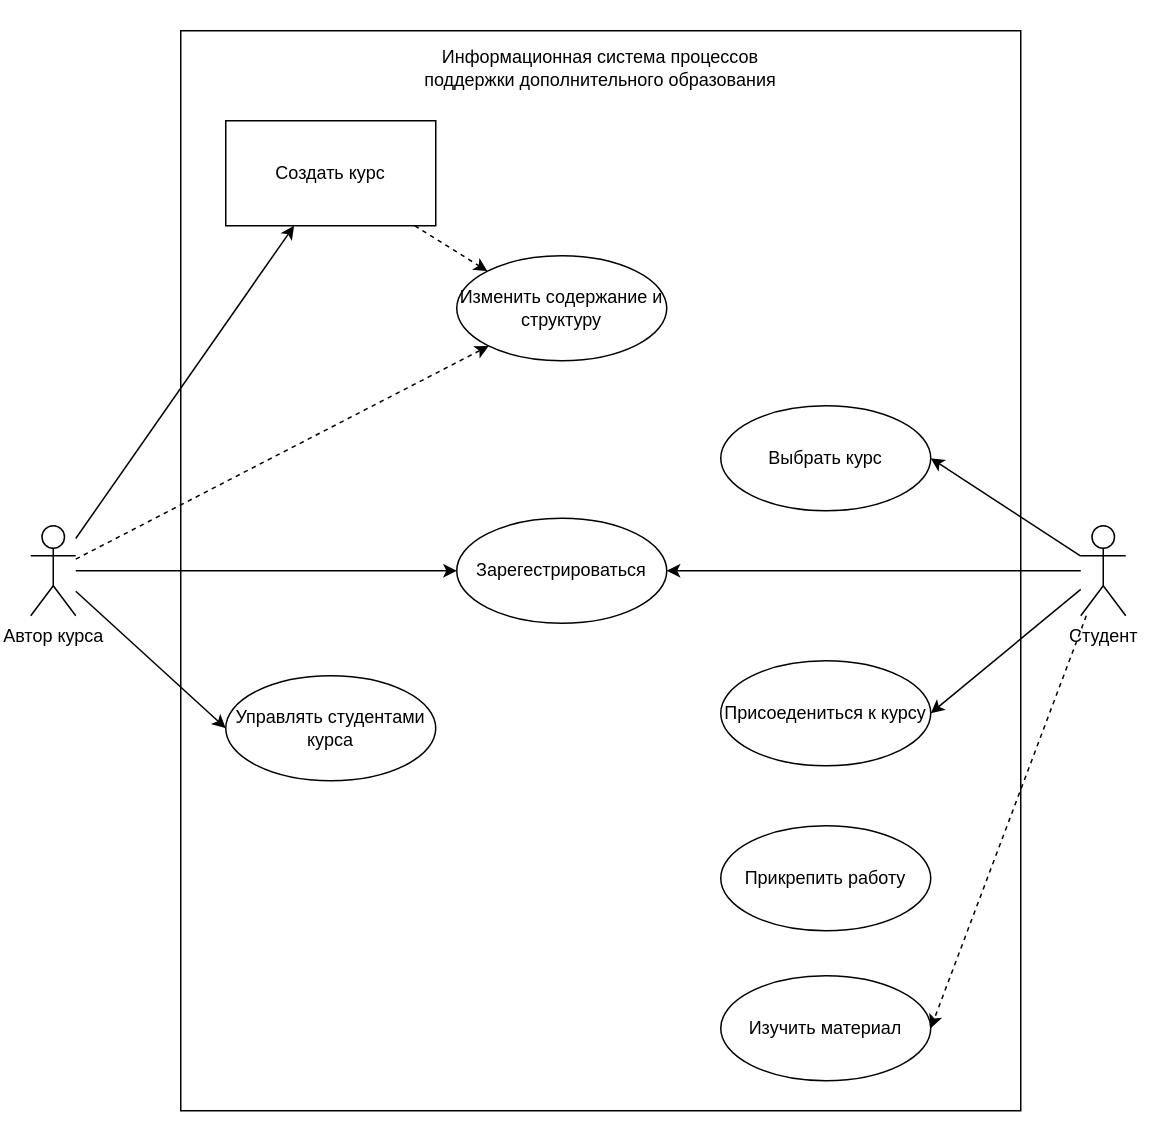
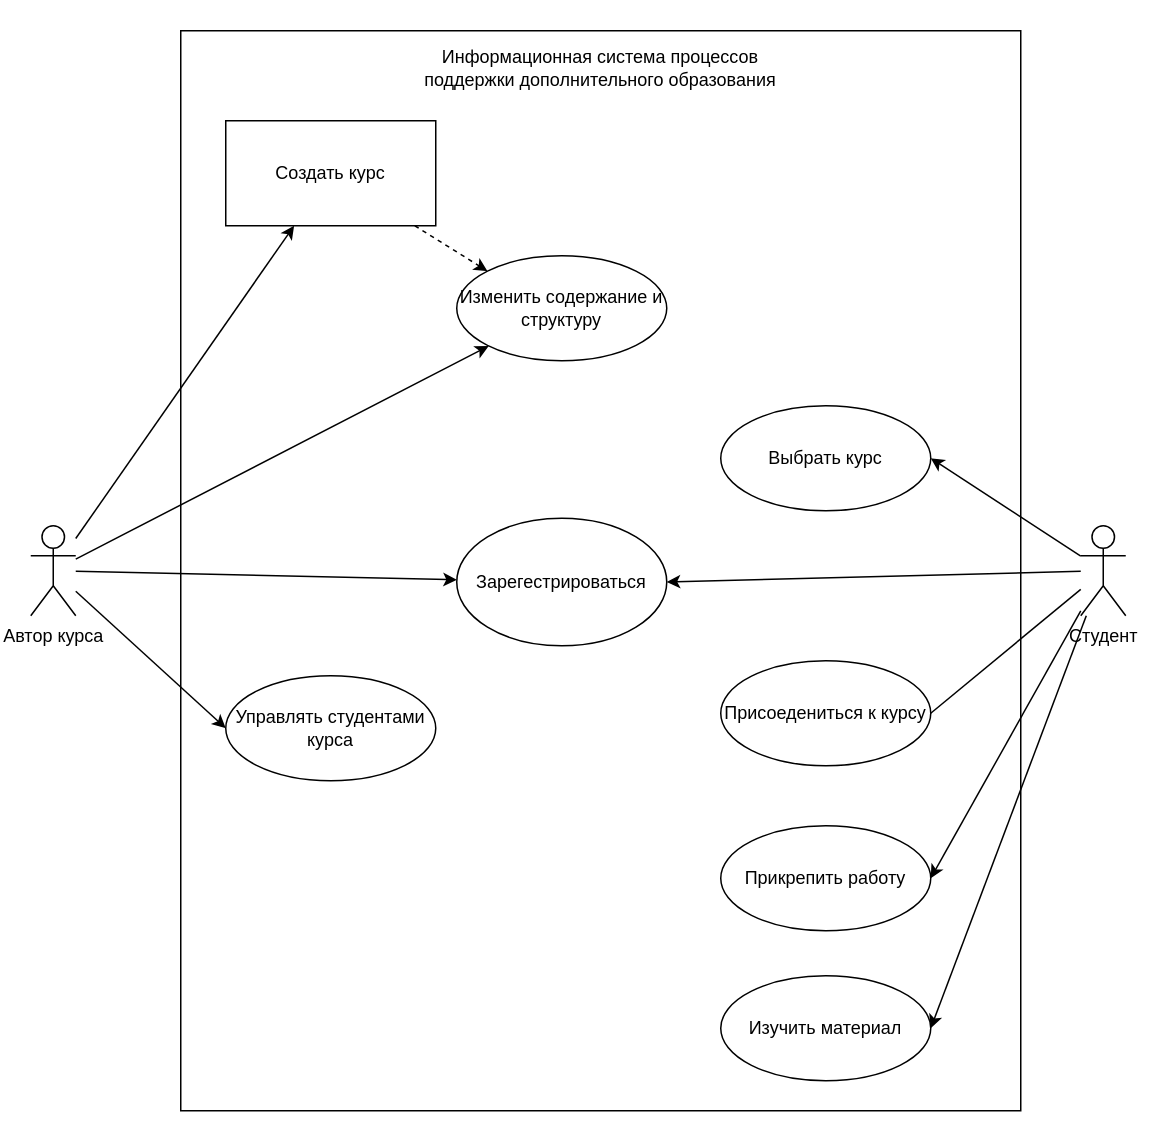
edge "Автор курса" -> "Изменить содержание и структуру": style dashed -> solid
node "Зарегестрироваться": size 210x105 -> 210x128
edge "Студент" -> "Присоедениться к курсу": arrowhead classic -> none
edge "Студент" -> "Прикрепить работу": added
edge "Студент" -> "Изучить материал": style dashed -> solid
